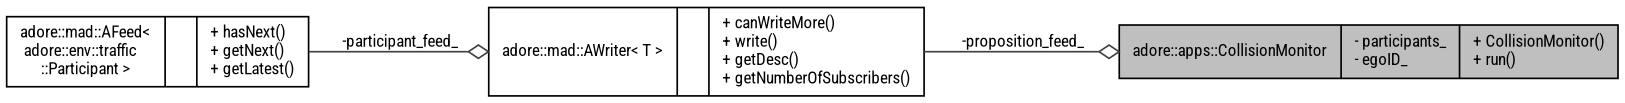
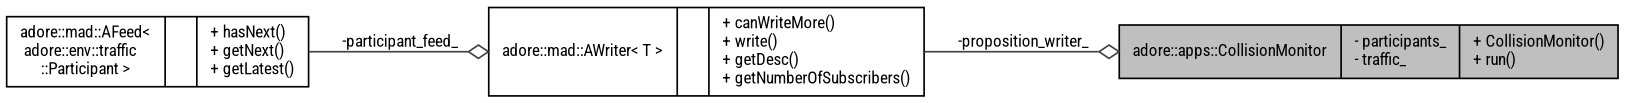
edge "adore::mad::AWriter< T >" -> "adore::apps::CollisionMonitor": label " -proposition_feed_" -> " -proposition_writer_"
node "adore::apps::CollisionMonitor": text "- egoID_" -> "- traffic_"
